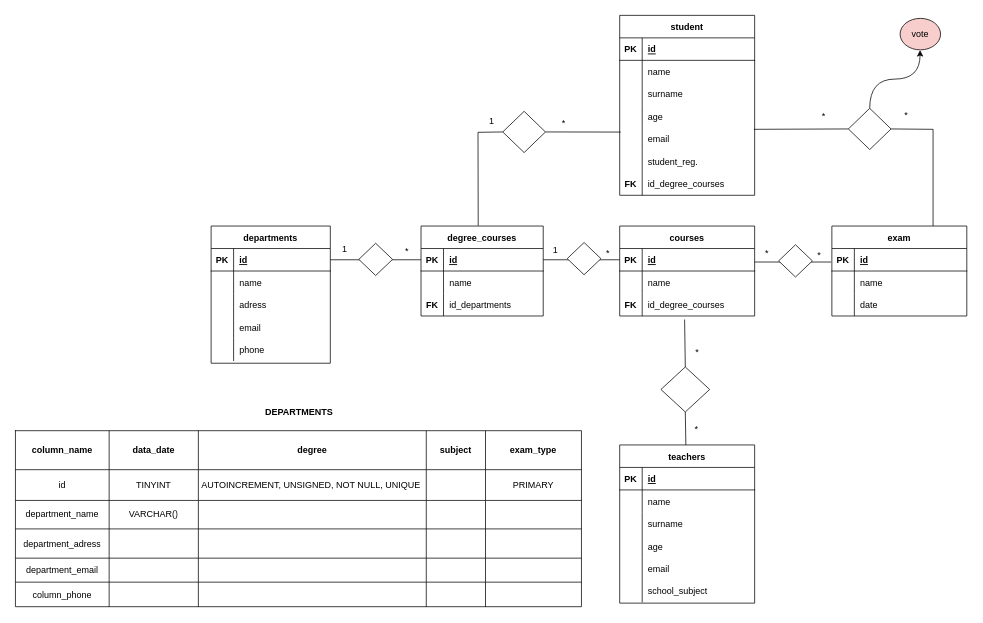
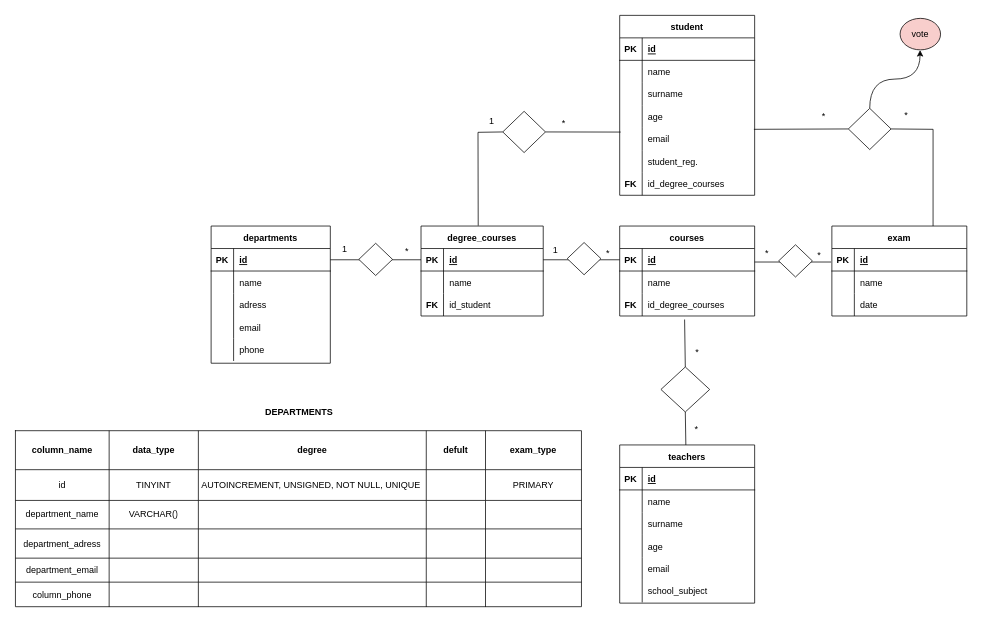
node "id_departments": label "id_departments" -> "id_student"
node "data_date": label "data_date" -> "data_type"
node "subject": label "subject" -> "defult"
